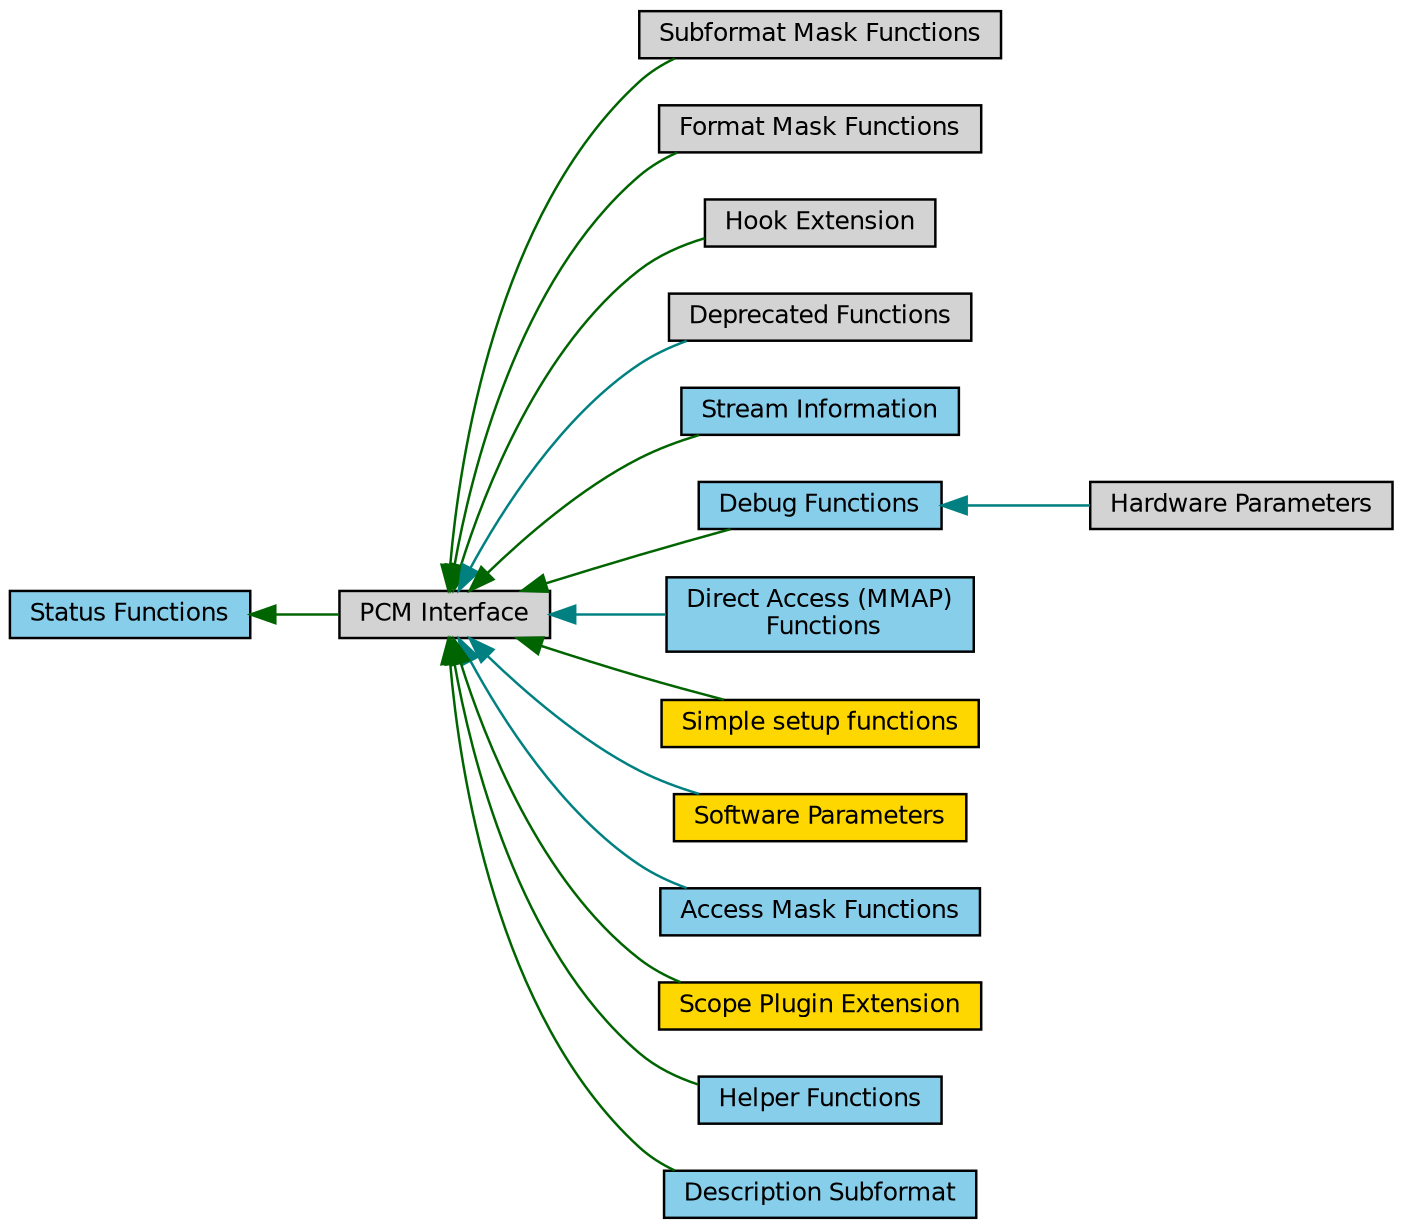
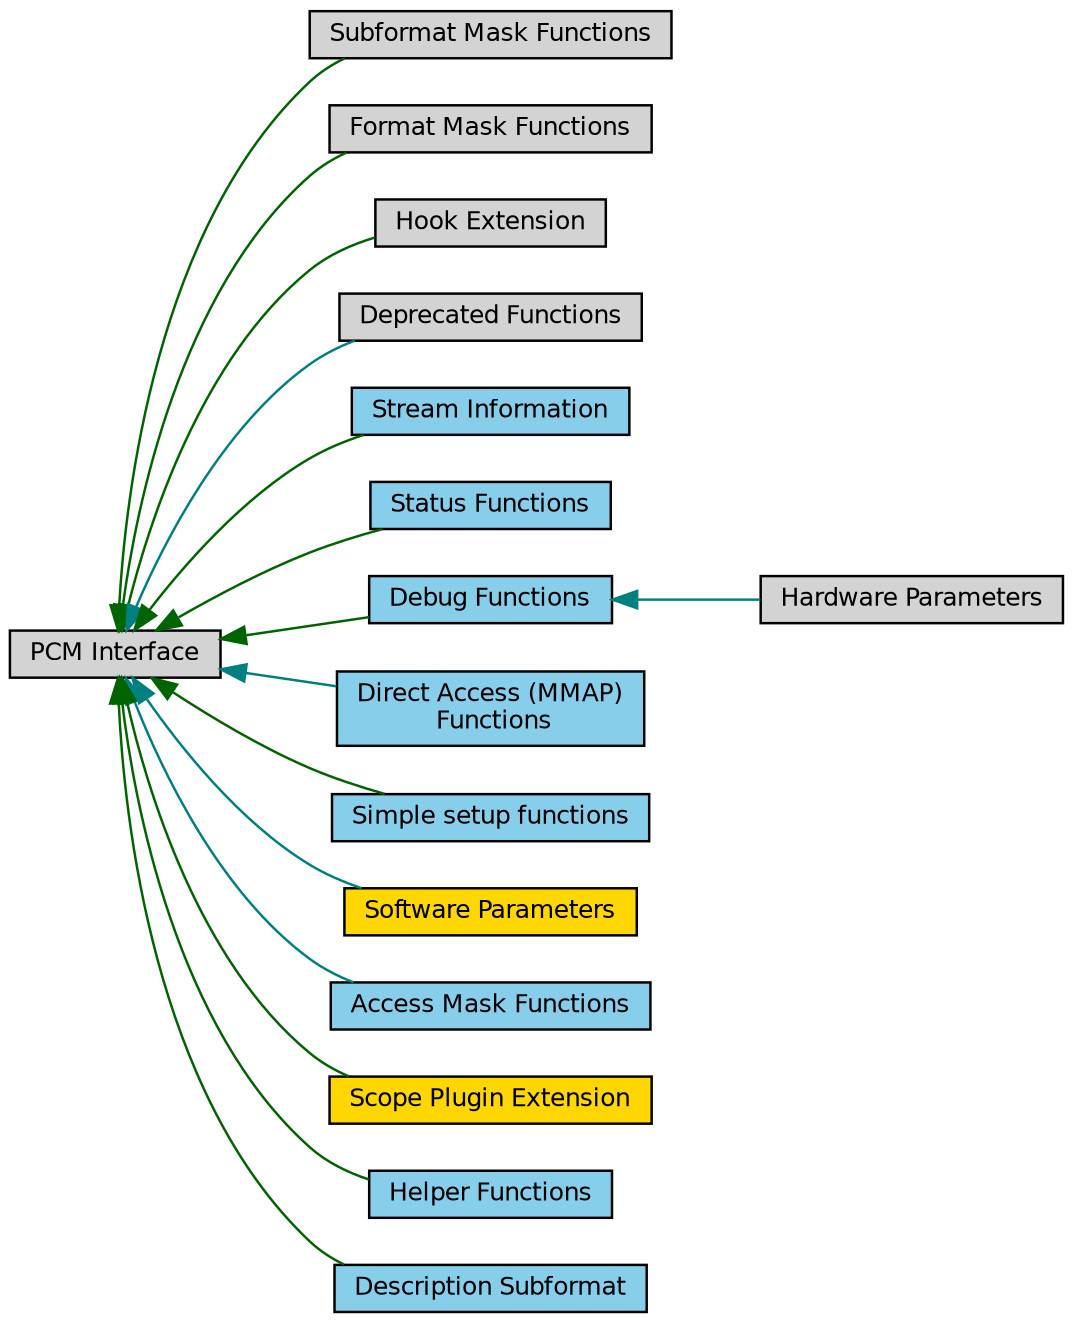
edge "PCM Interface" -> "Status Functions": reversed
node "Simple setup functions": fillcolor gold -> skyblue
